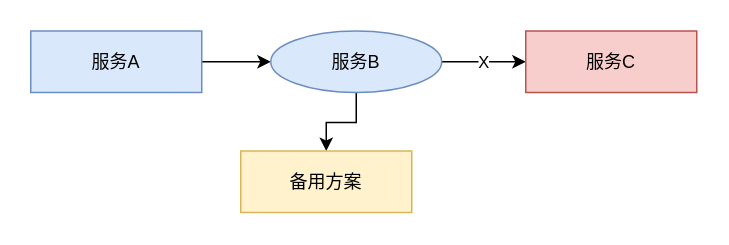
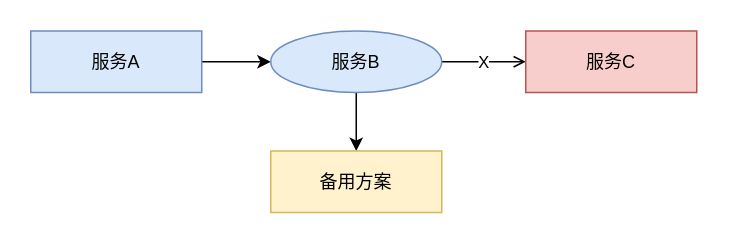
edge "服务B" -> "服务C": arrowhead classic -> open
node "备用方案": moved (326, 182) -> (356, 182)
